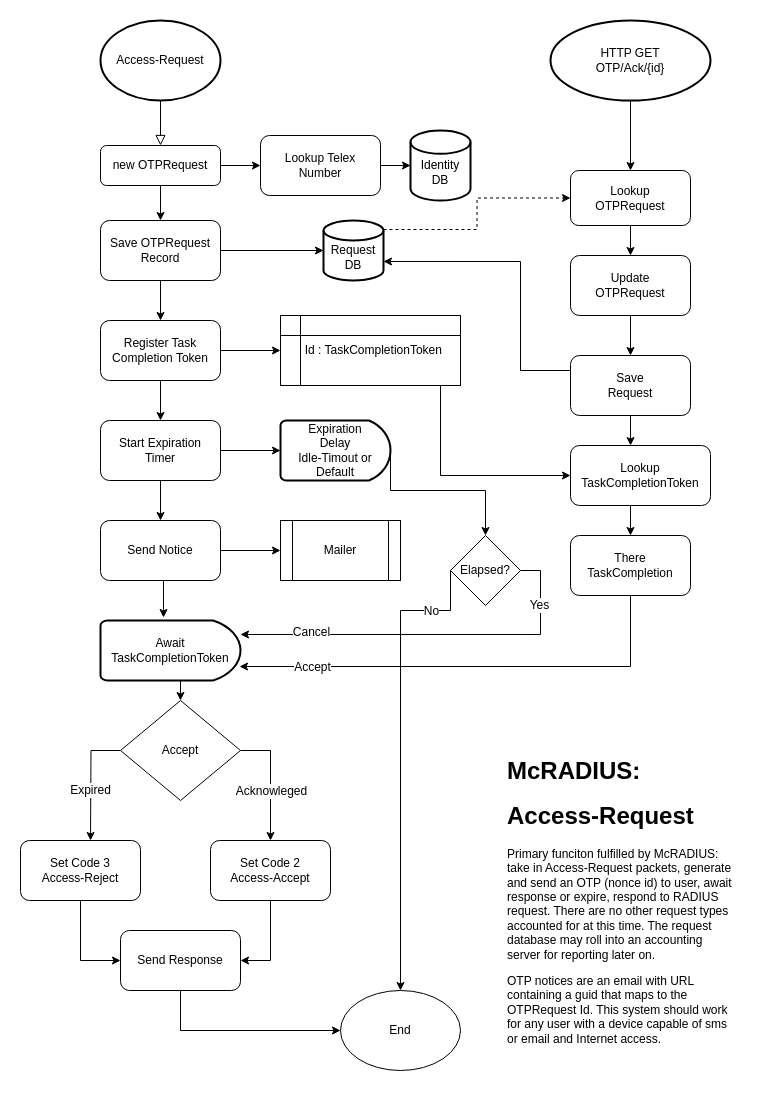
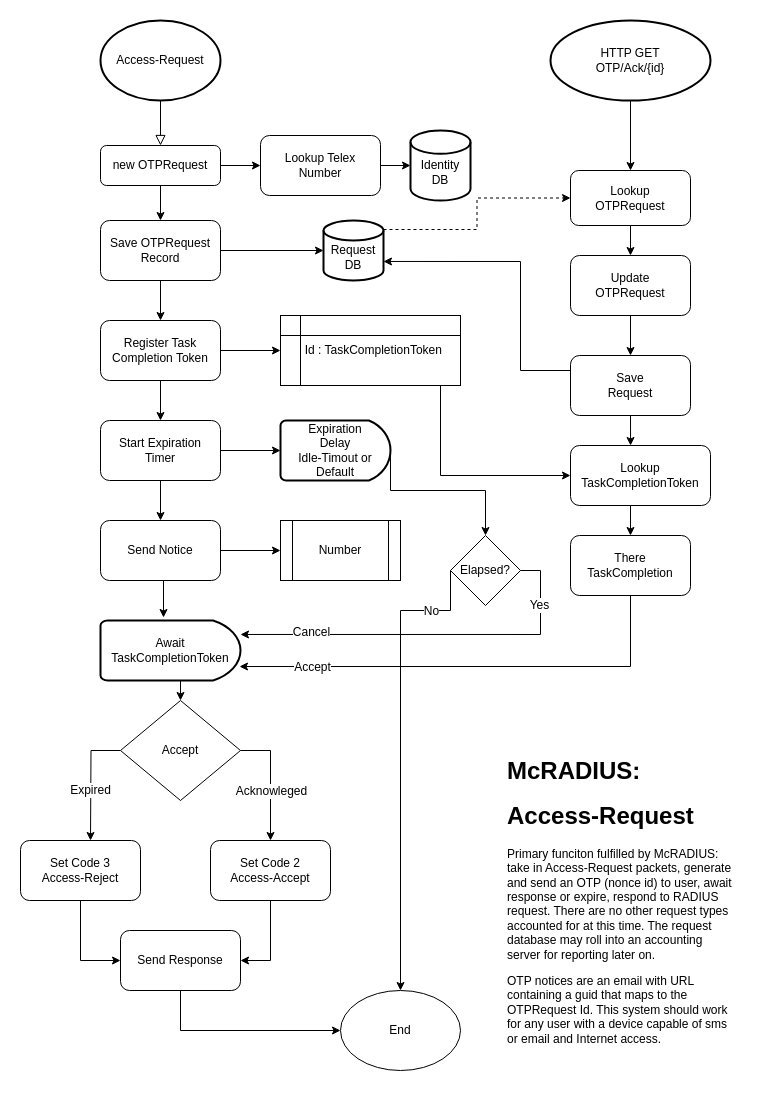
node "Mailer": label "Mailer" -> "Number"
